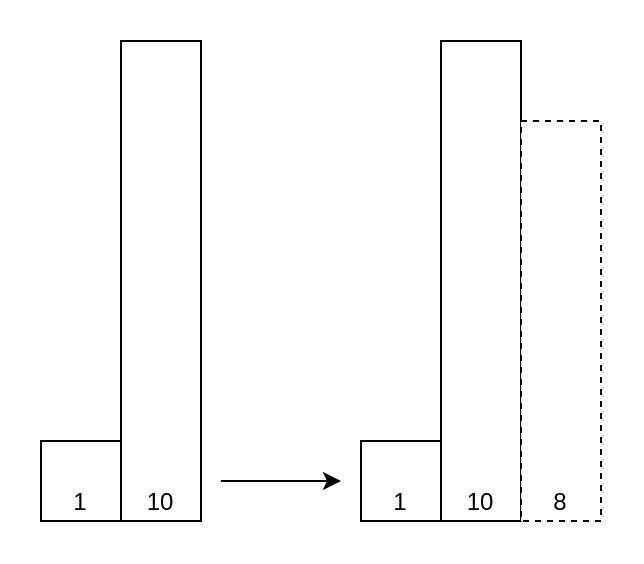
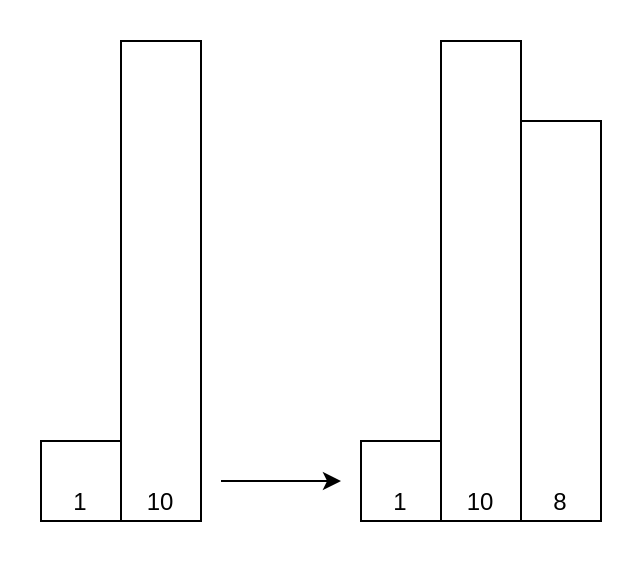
node "8": style dashed -> solid
